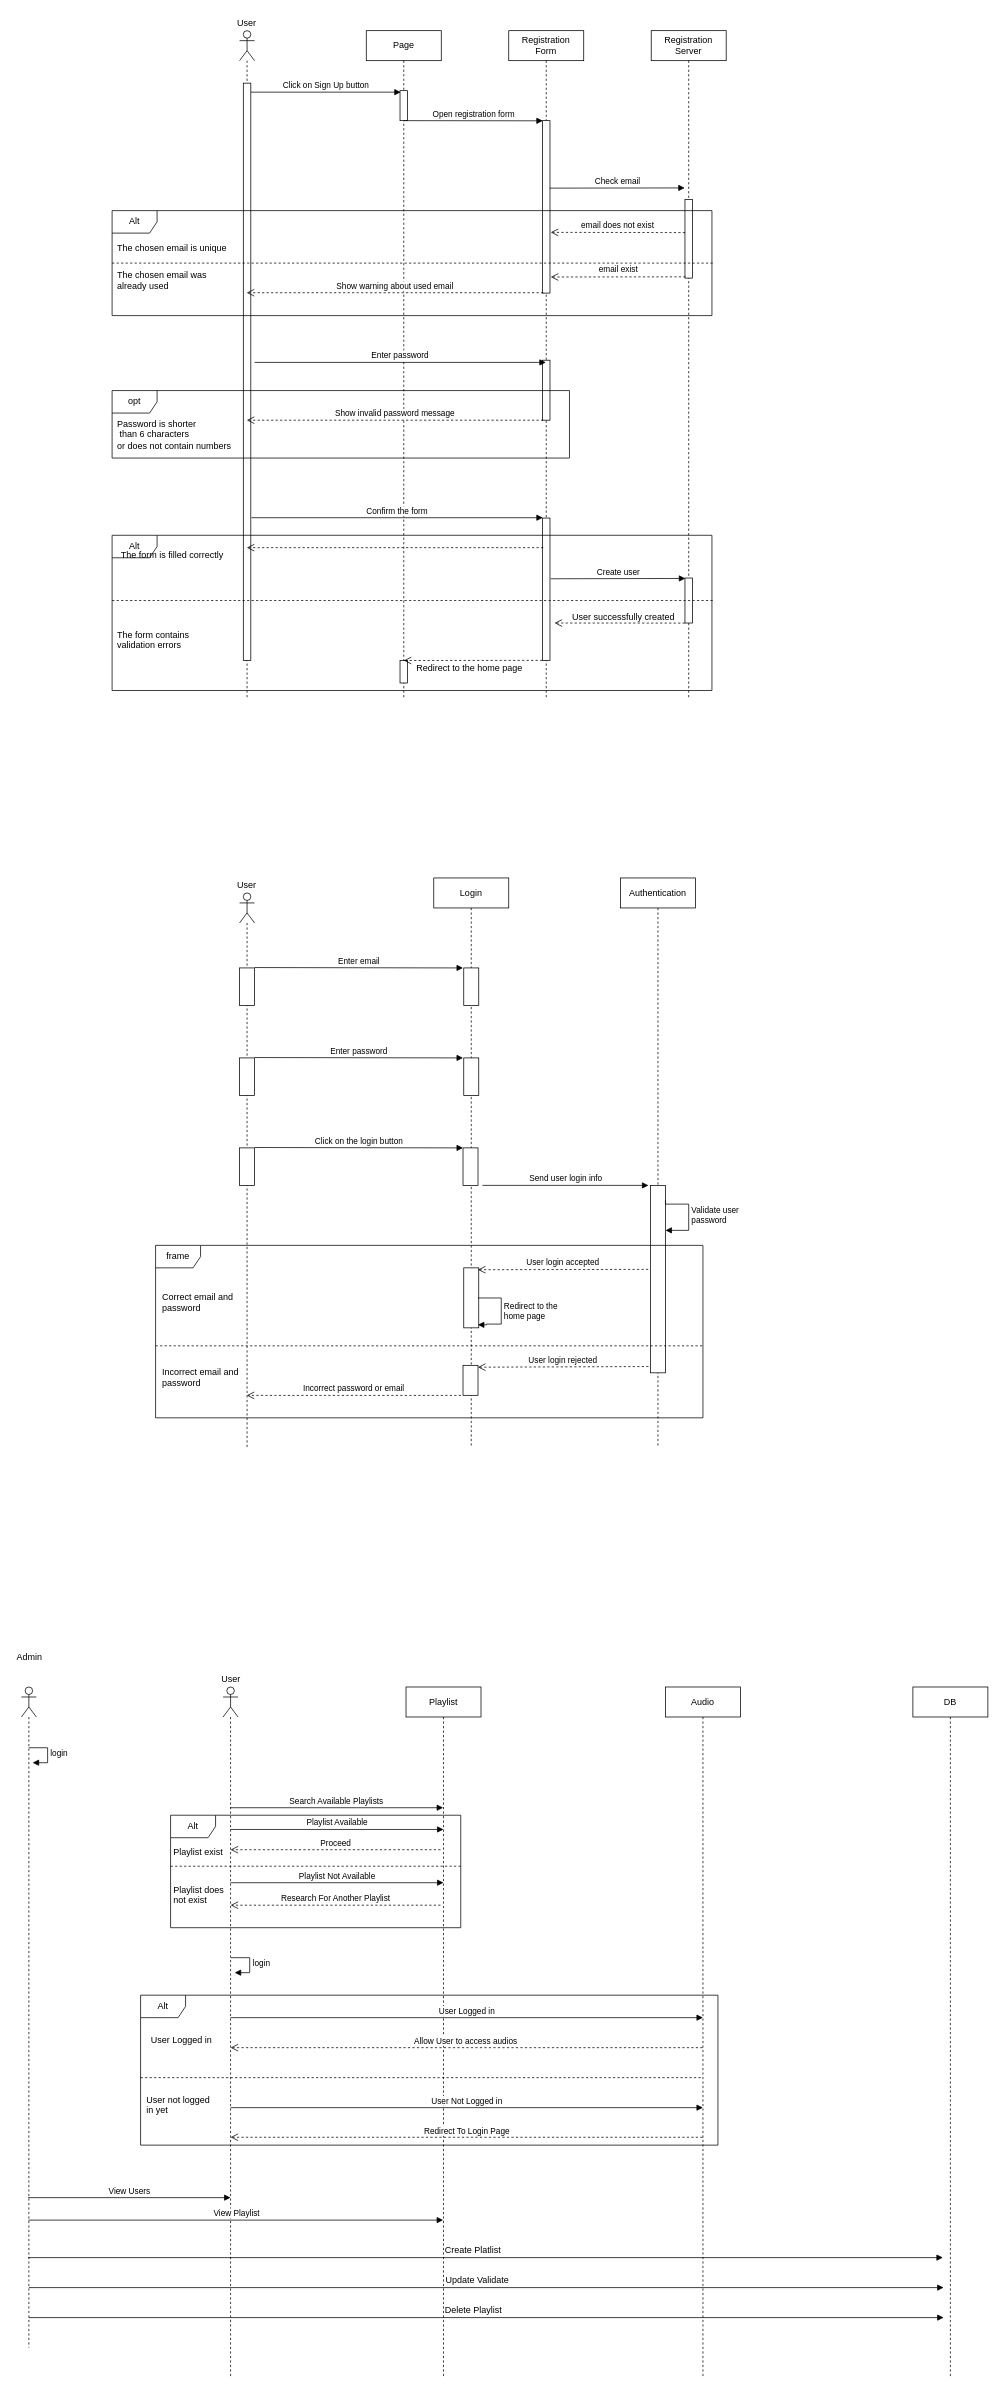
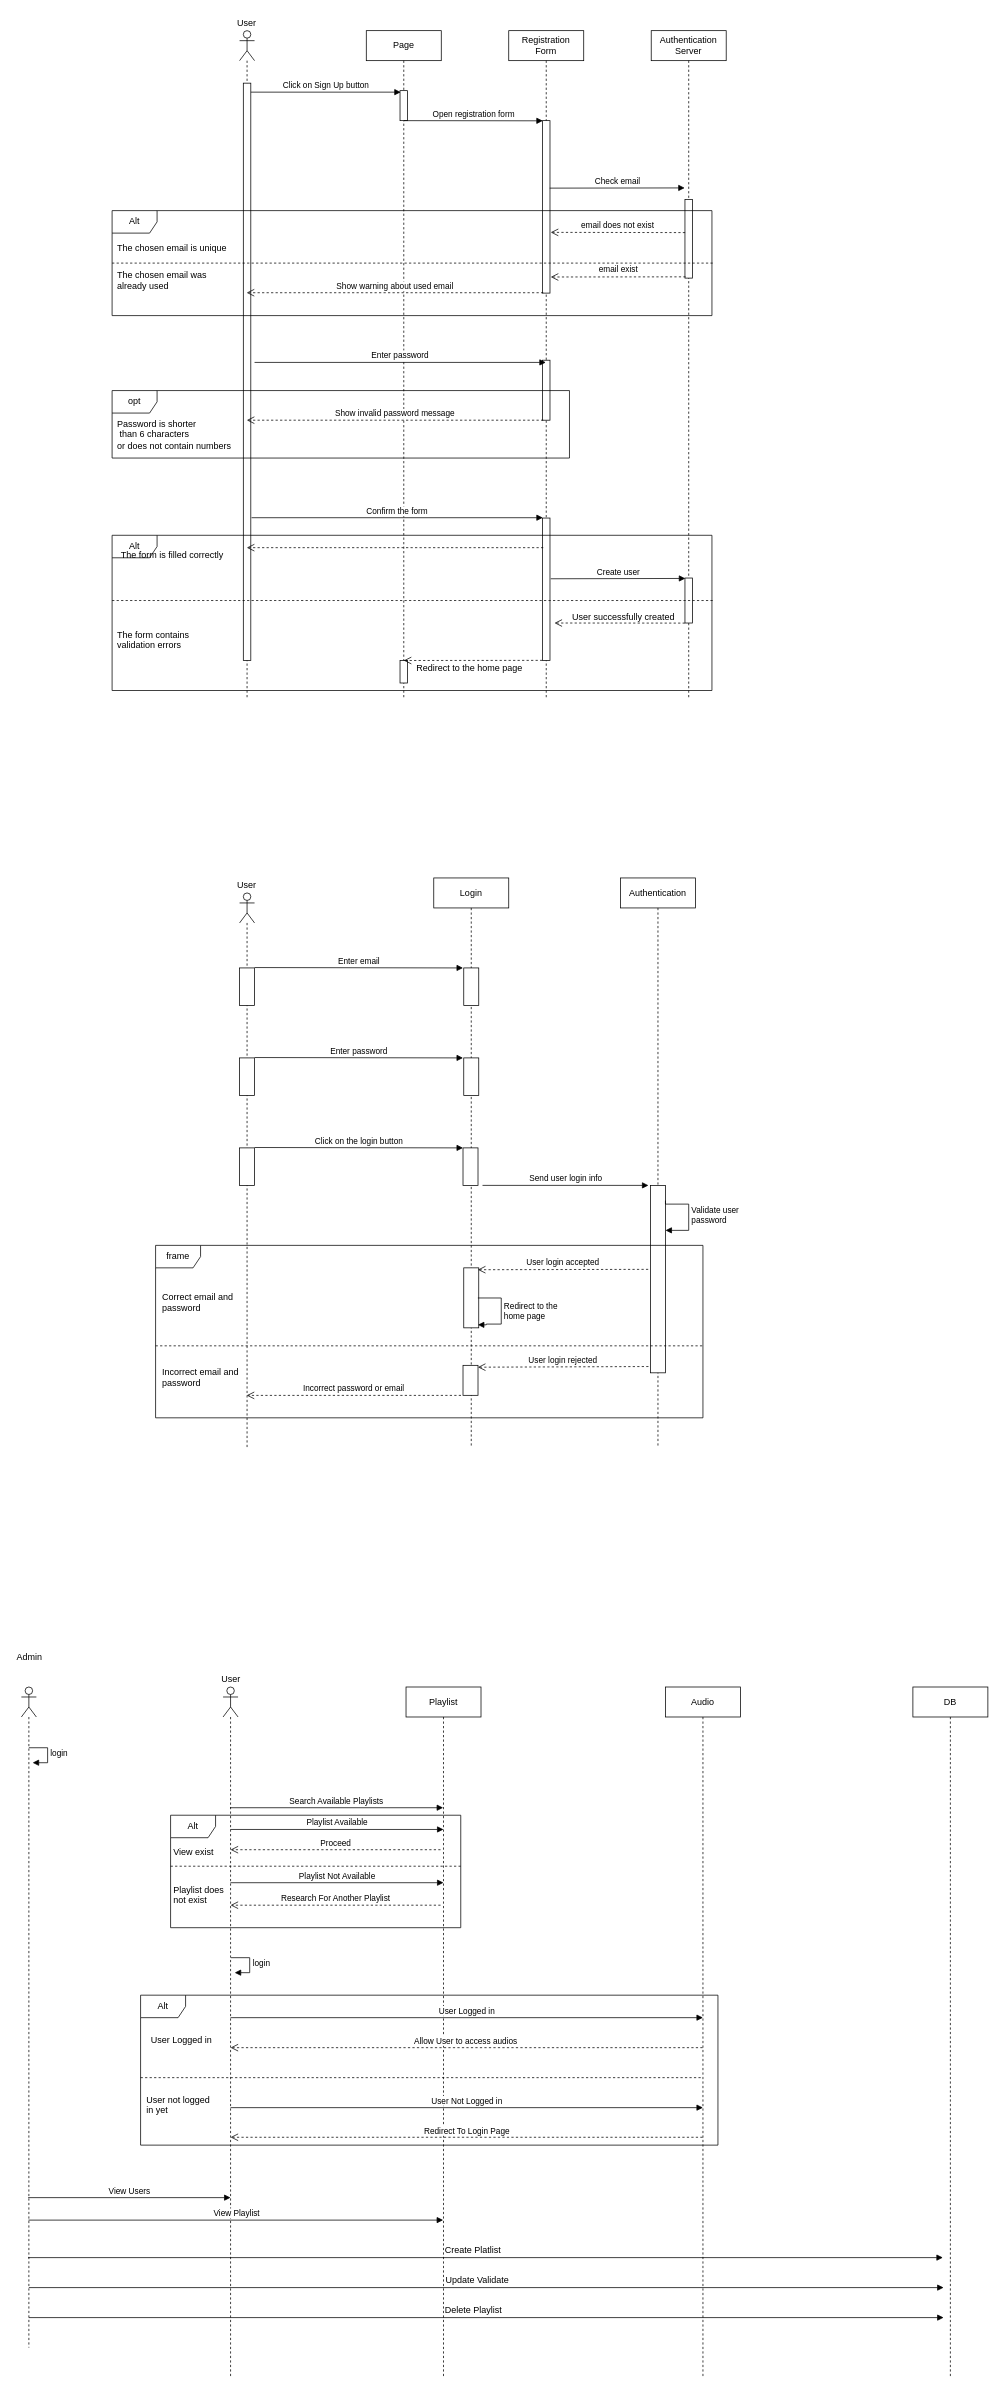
node "Registration Server": label "Registration Server" -> "Authentication Server"
node "Playlist exist": label "Playlist exist" -> "View exist"
